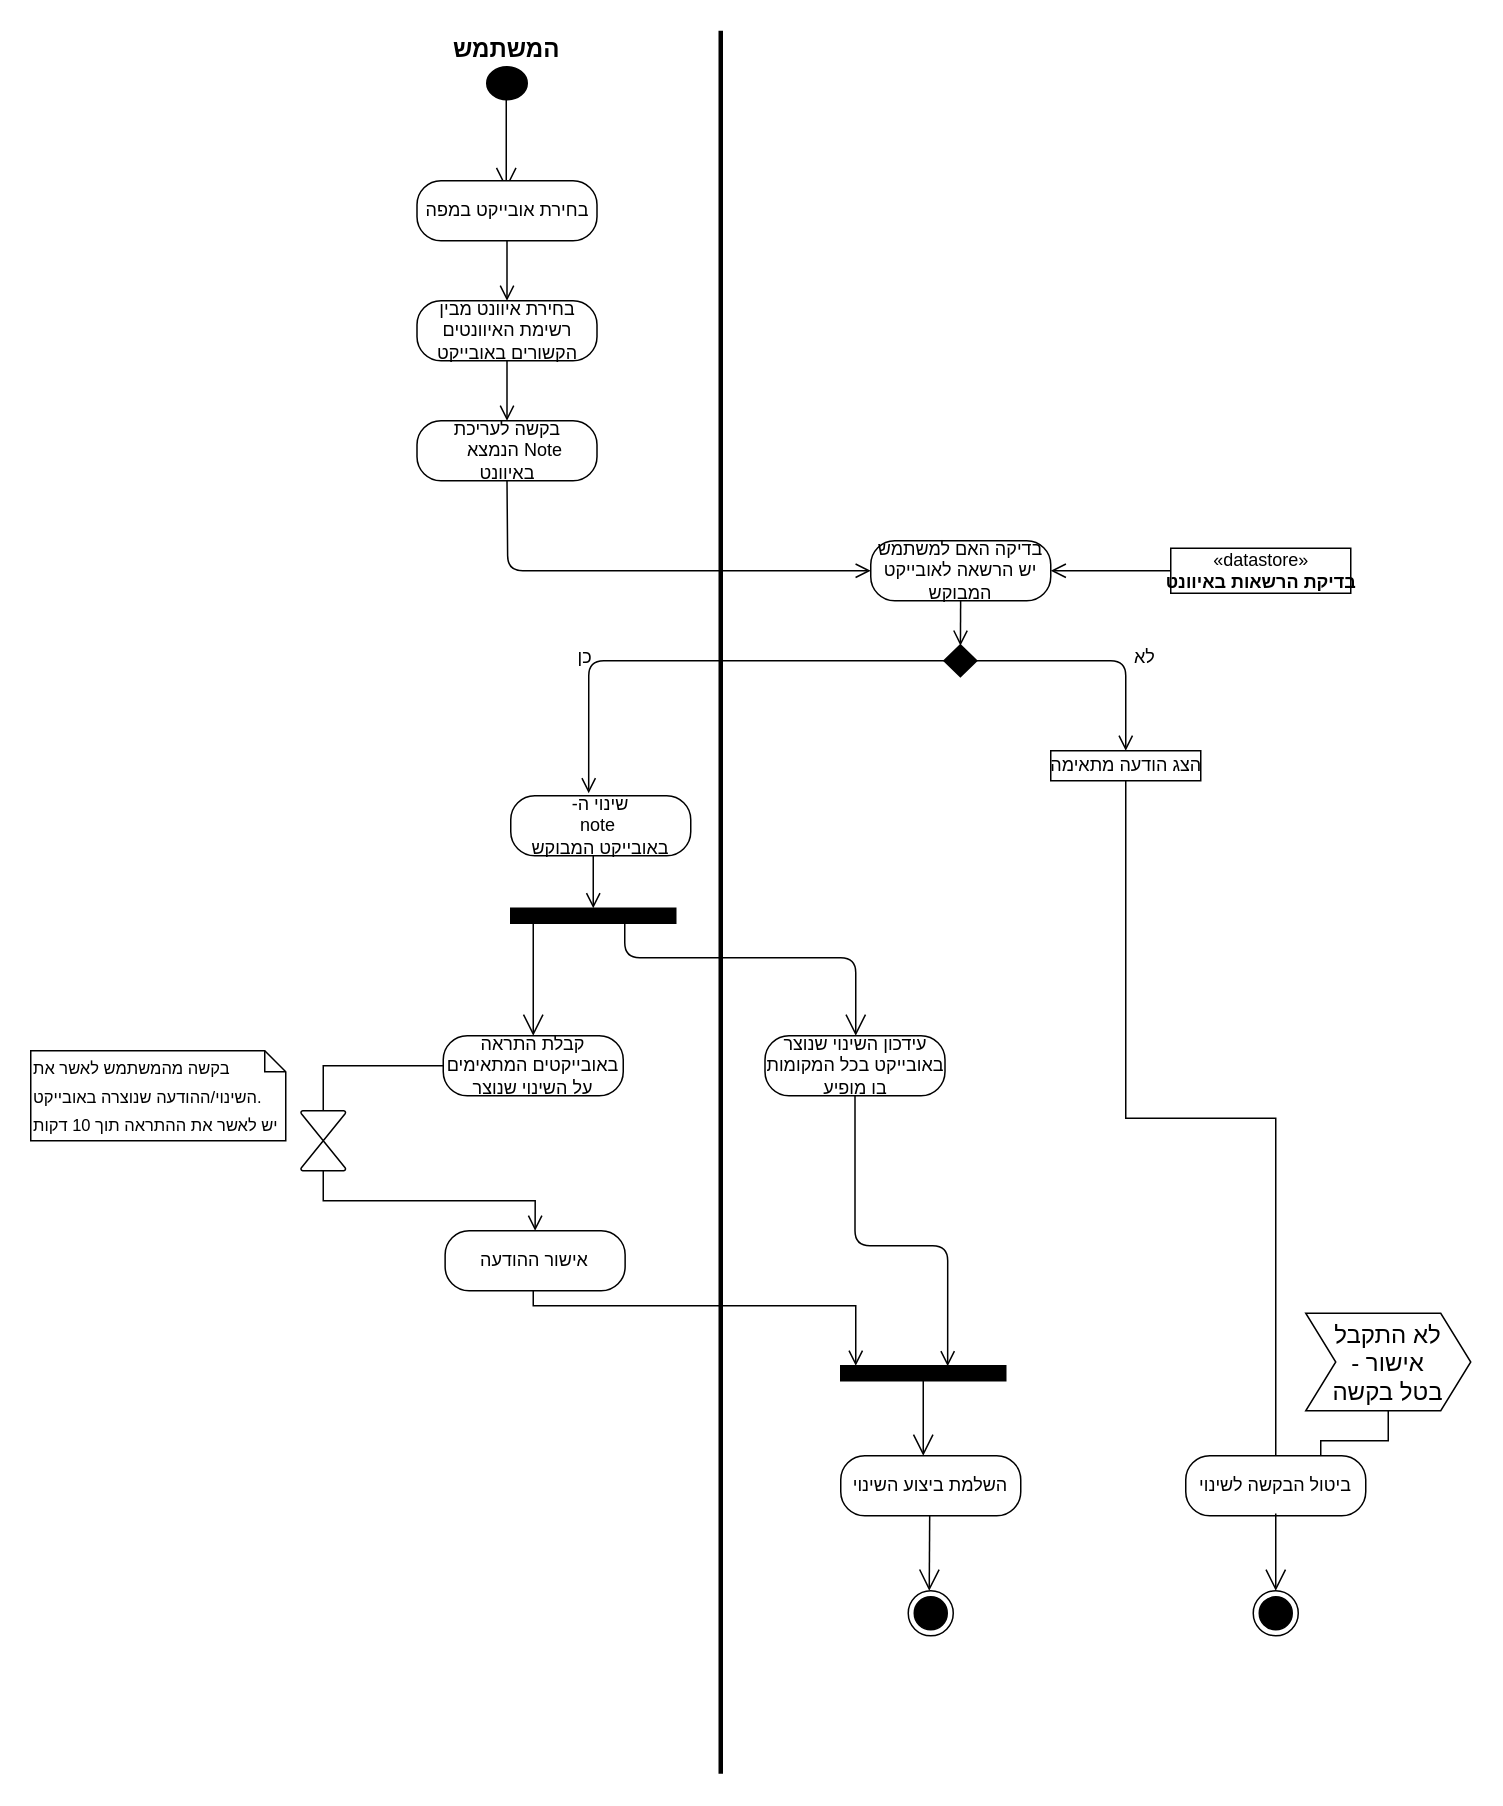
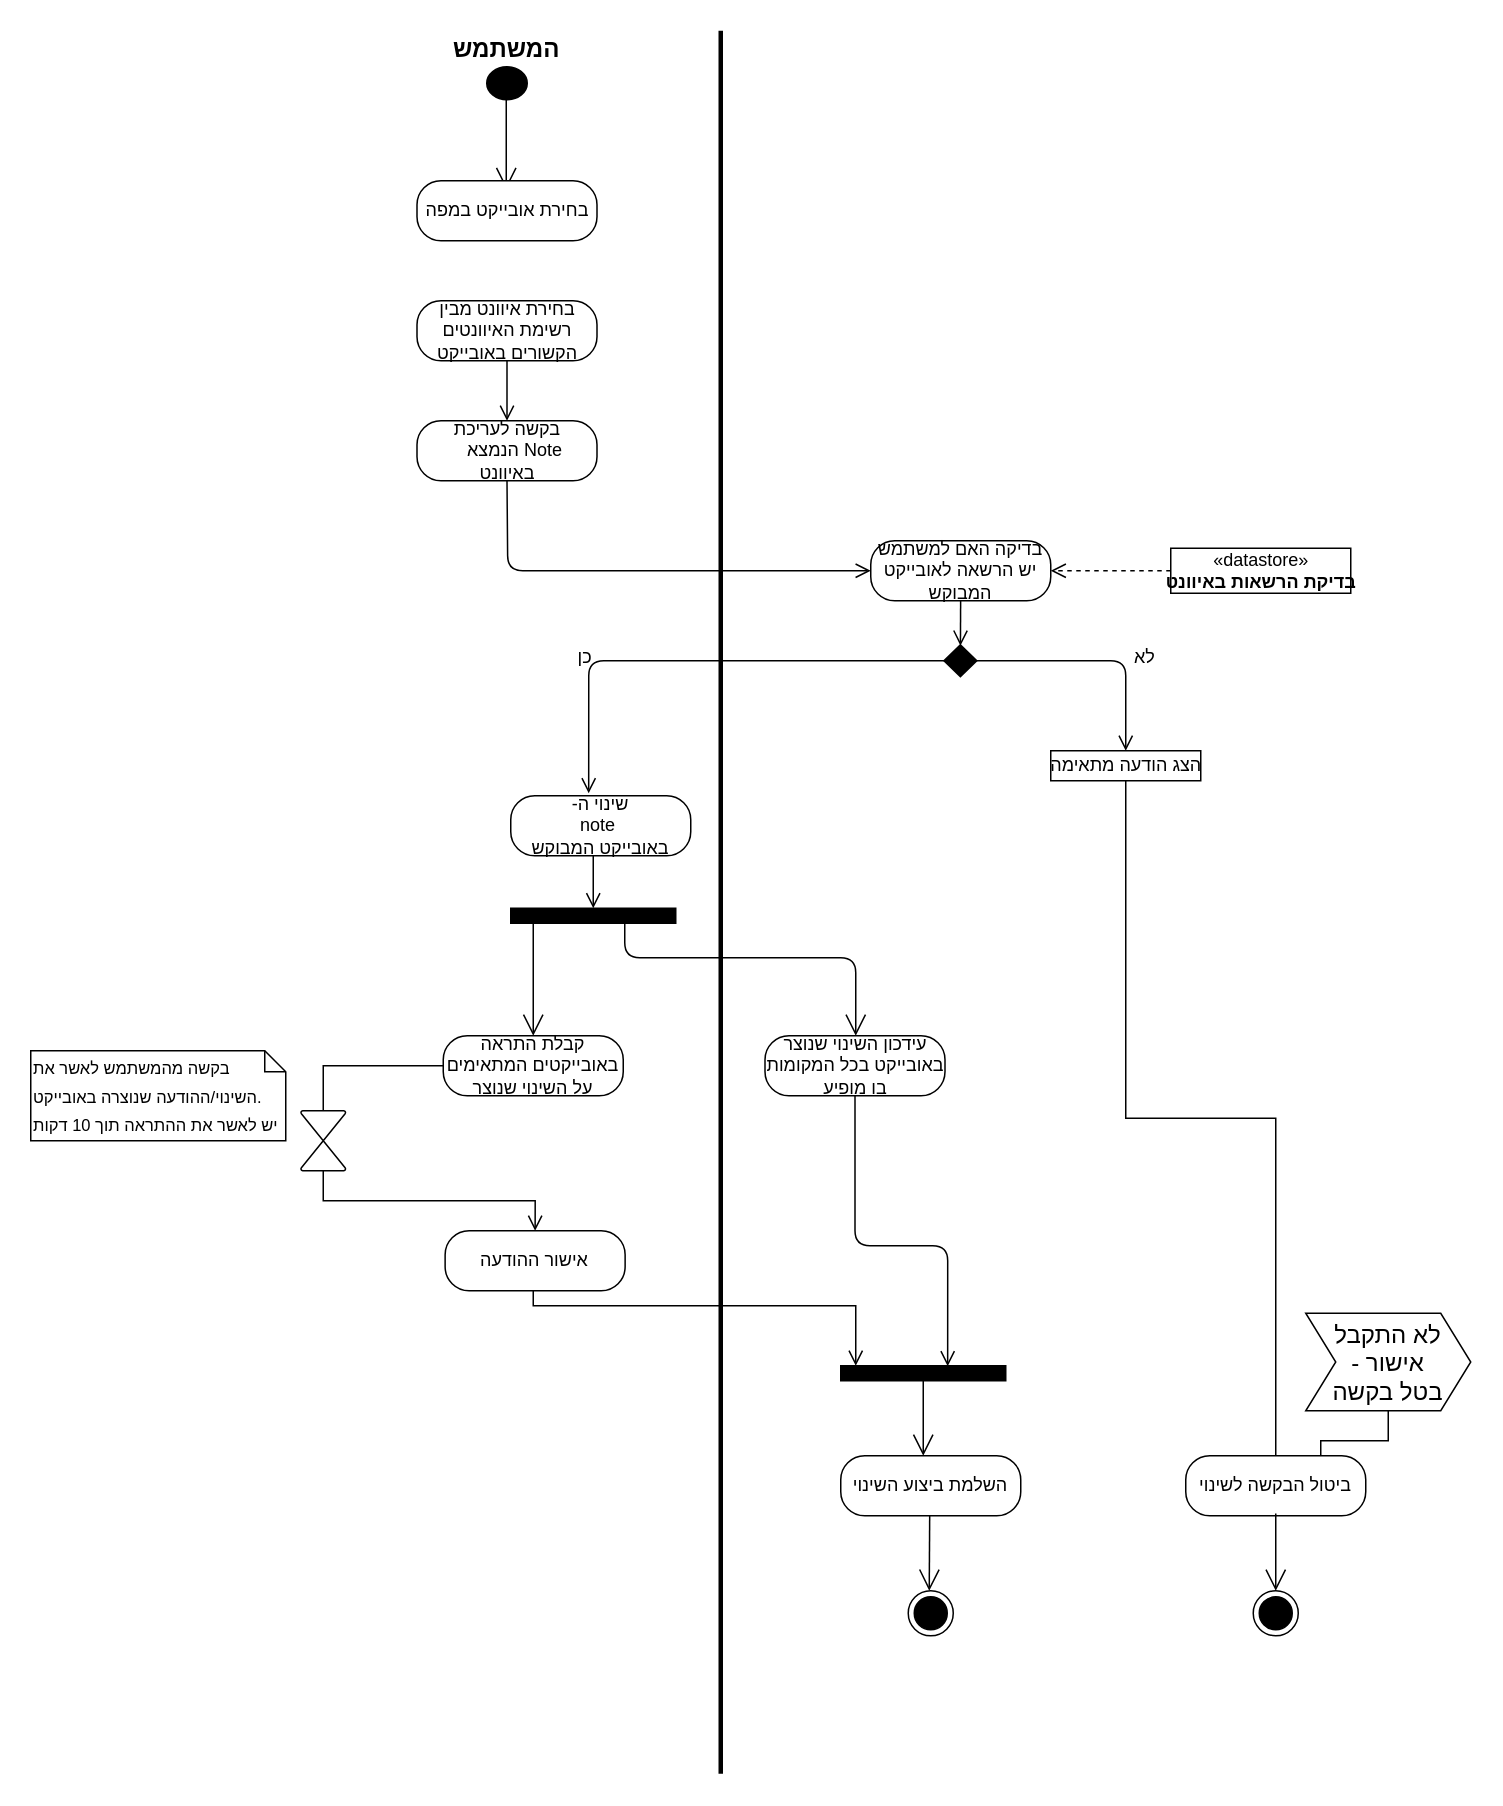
edge "בחירת אובייקט במפה" -> "בחירת איוונט מבין רשימת האיוונטים הקשורים באובייקט": removed
edge "«datastore» בדיקת הרשאות באיוונט" -> "בדיקה האם למשתמש יש הרשאה לאובייקט המבוקש": style solid -> dashed
